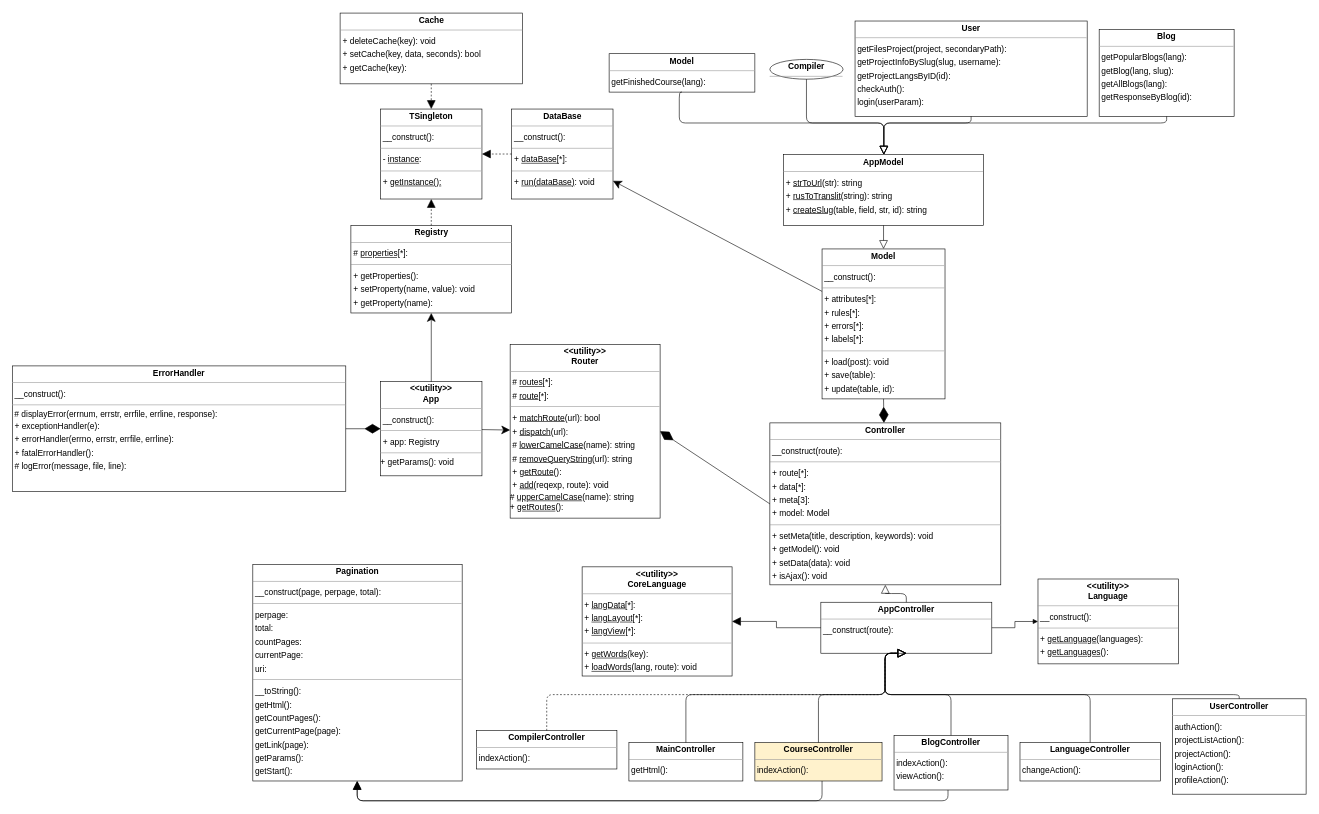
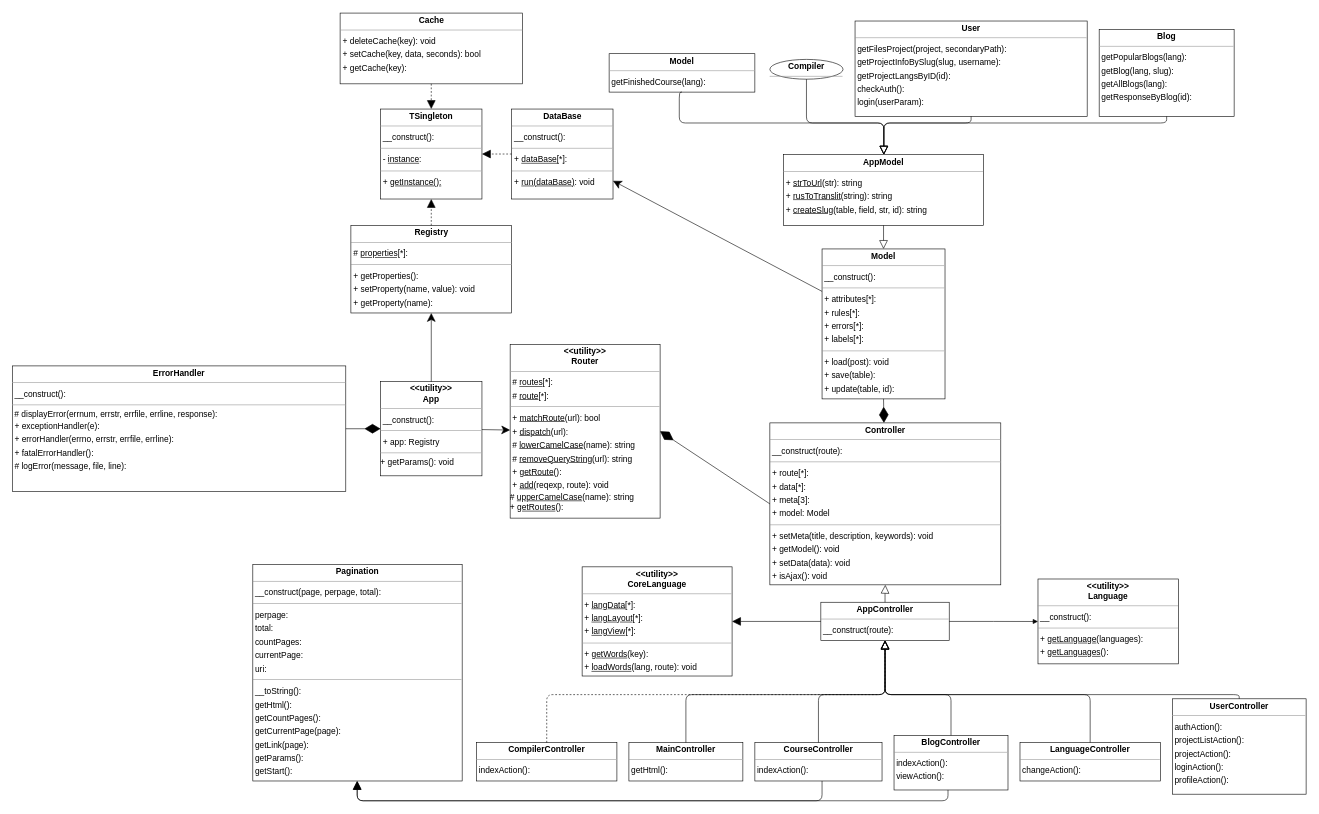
node "AppController __construct(route):": size 171x51 -> 128x38
node "CompilerController indexAction():": moved (547, 750) -> (547, 762)
node "CourseController indexAction():": fillcolor #fff2cc -> #ffffff
